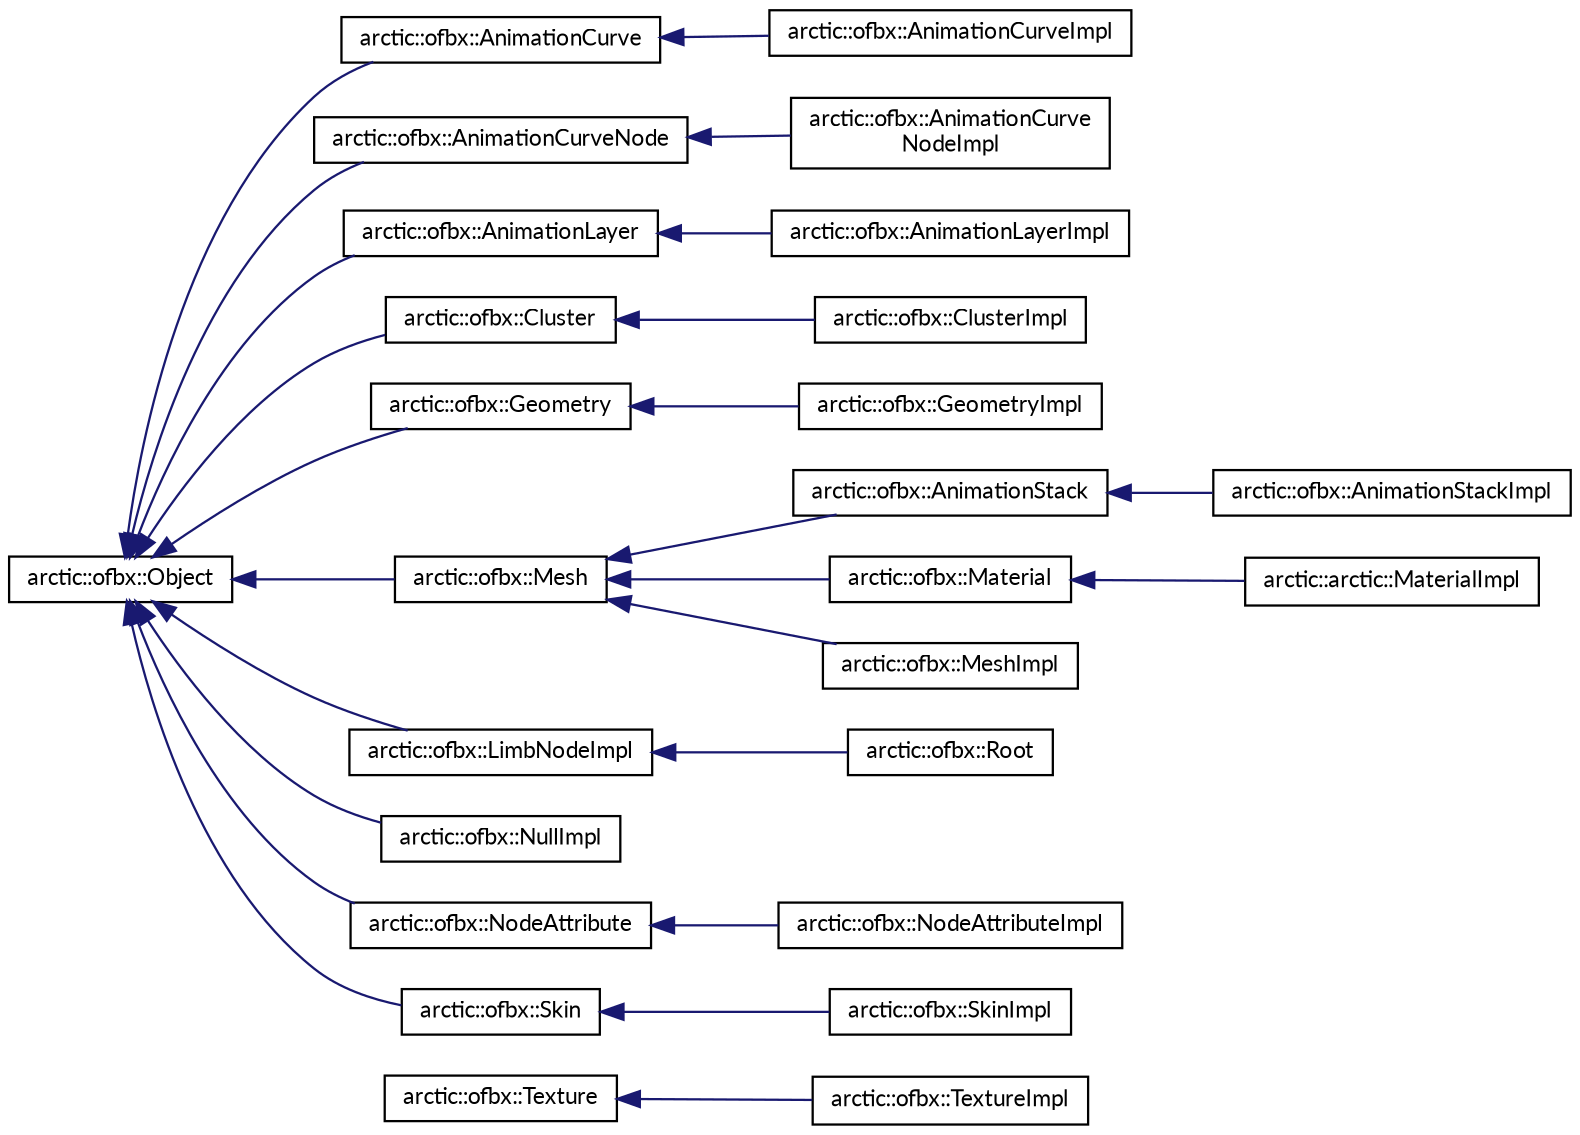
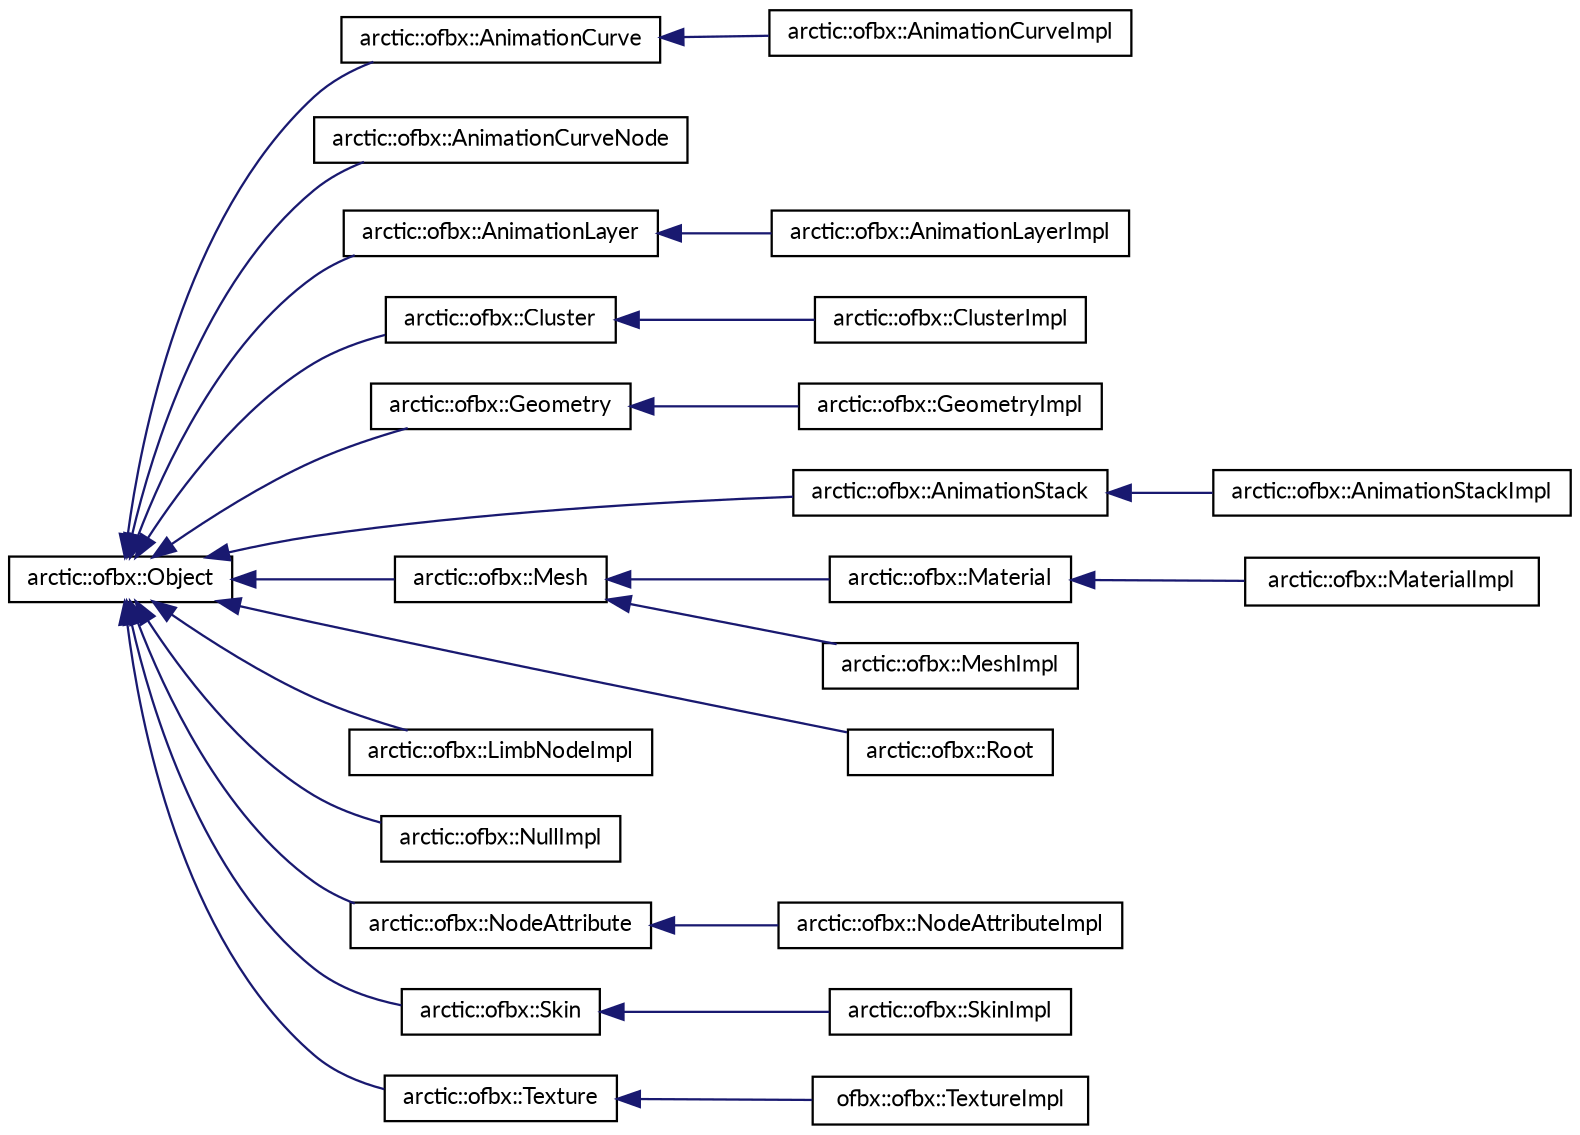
node "arctic::ofbx::AnimationCurve NodeImpl": removed
edge "arctic::ofbx::AnimationStack" -> "arctic::ofbx::Mesh": now "arctic::ofbx::AnimationStack" -> "arctic::ofbx::Object"
node "arctic::arctic::MaterialImpl": label "arctic::arctic::MaterialImpl" -> "arctic::ofbx::MaterialImpl"
edge "arctic::ofbx::Root" -> "arctic::ofbx::LimbNodeImpl": now "arctic::ofbx::Root" -> "arctic::ofbx::Object"
edge "arctic::ofbx::Texture" -> "arctic::ofbx::Object": added
node "arctic::ofbx::TextureImpl": label "arctic::ofbx::TextureImpl" -> "ofbx::ofbx::TextureImpl"
